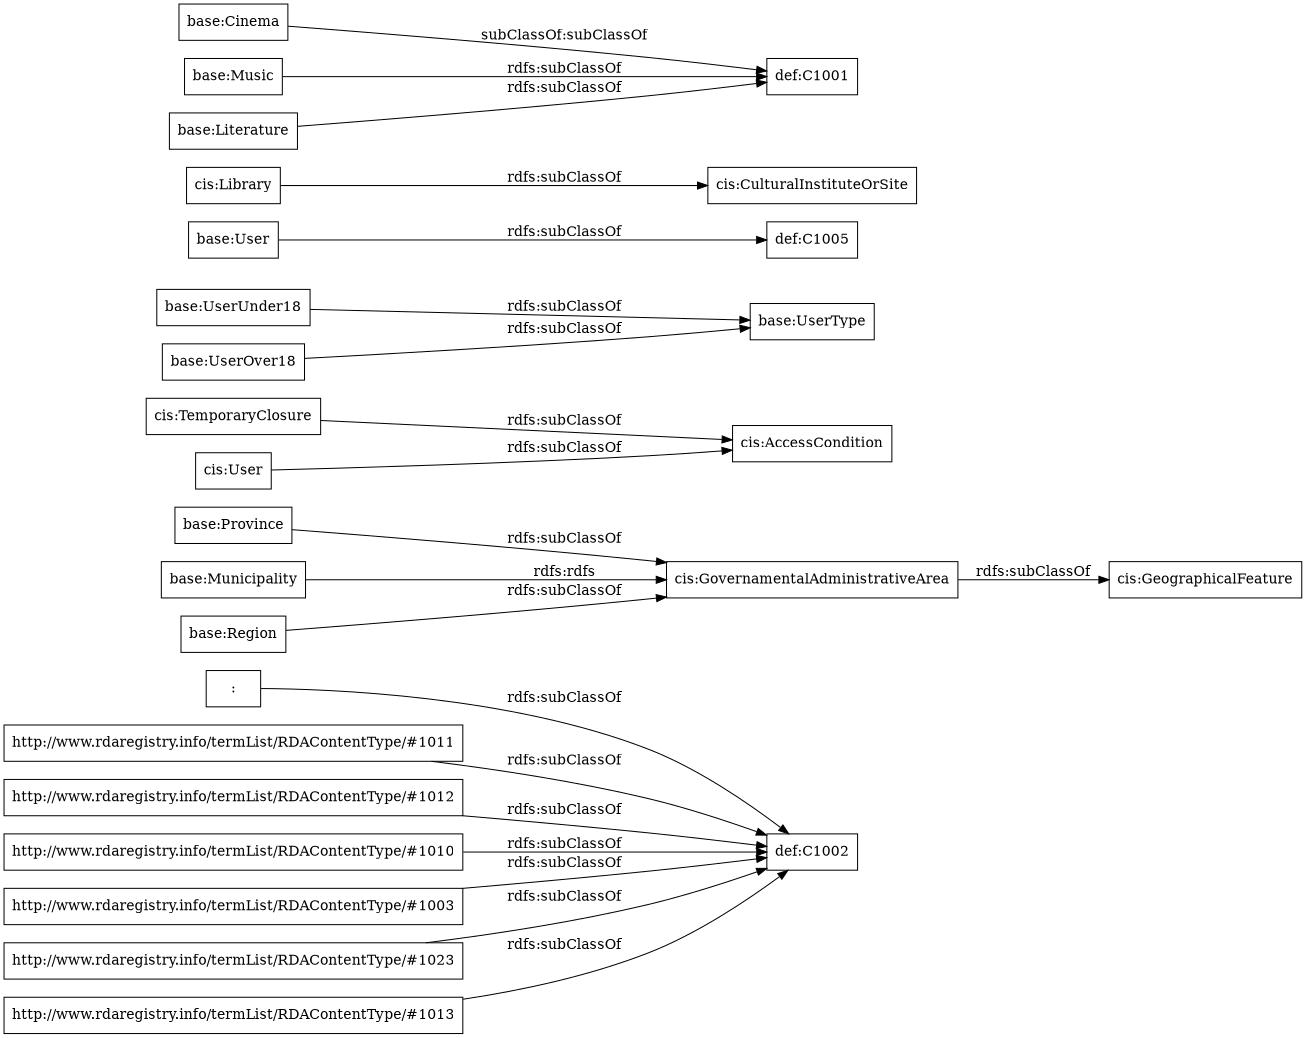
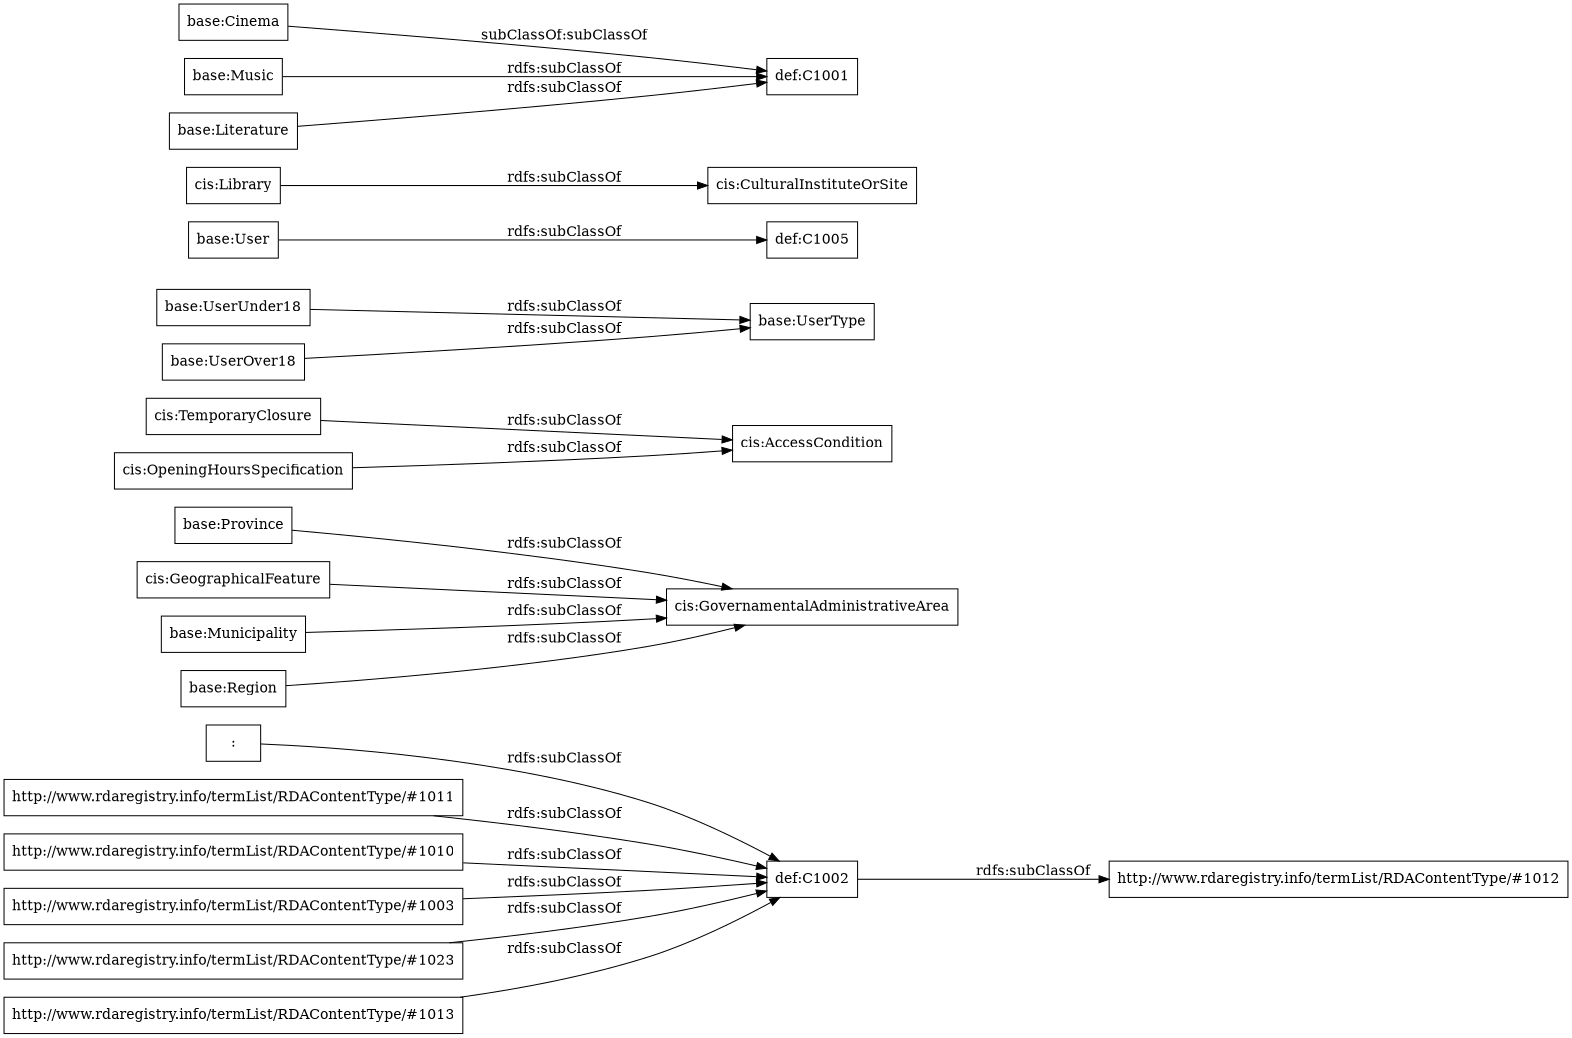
node "cis:User": label "cis:User" -> "cis:OpeningHoursSpecification"
edge "base:Municipality" -> "cis:GovernamentalAdministrativeArea": label "rdfs:rdfs" -> "rdfs:subClassOf"
edge "cis:GovernamentalAdministrativeArea" -> "cis:GeographicalFeature": reversed
edge "http://www.rdaregistry.info/termList/RDAContentType/#1012" -> "def:C1002": reversed
